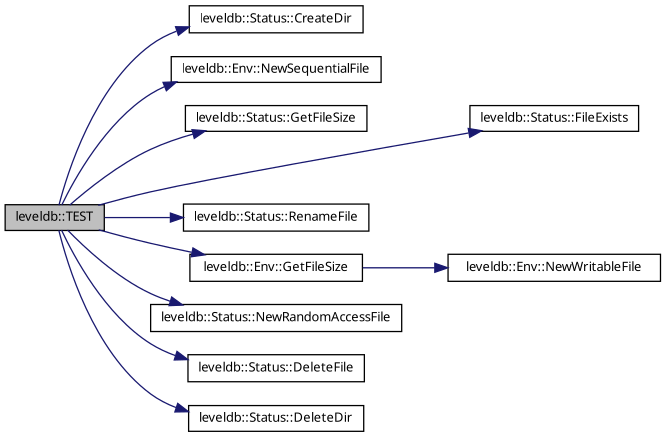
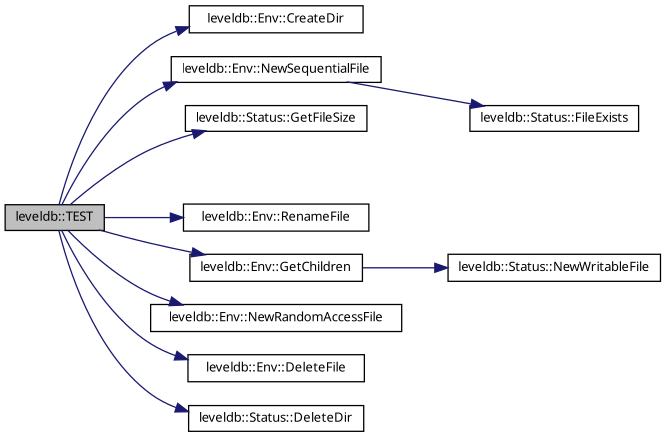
node "leveldb::Status::CreateDir": label "leveldb::Status::CreateDir" -> "leveldb::Env::CreateDir"
edge "leveldb::TEST" -> "leveldb::Status::FileExists": now "leveldb::Env::NewSequentialFile" -> "leveldb::Status::FileExists"
node "leveldb::Status::RenameFile": label "leveldb::Status::RenameFile" -> "leveldb::Env::RenameFile"
node "leveldb::Env::GetFileSize": label "leveldb::Env::GetFileSize" -> "leveldb::Env::GetChildren"
node "leveldb::Env::NewWritableFile": label "leveldb::Env::NewWritableFile" -> "leveldb::Status::NewWritableFile"
node "leveldb::Status::NewRandomAccessFile": label "leveldb::Status::NewRandomAccessFile" -> "leveldb::Env::NewRandomAccessFile"
node "leveldb::Status::DeleteFile": label "leveldb::Status::DeleteFile" -> "leveldb::Env::DeleteFile"
